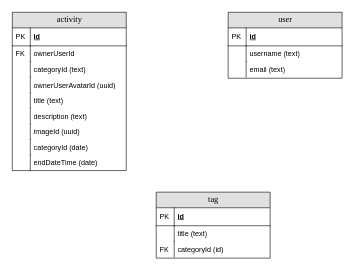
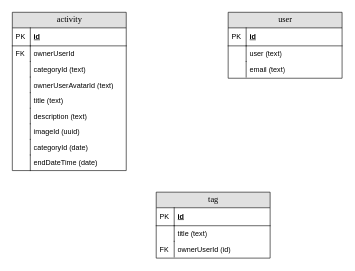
node "username (text)": label "username (text)" -> "user (text)"
node "ownerUserAvatarId (uuid)": label "ownerUserAvatarId (uuid)" -> "ownerUserAvatarId (text)"
node "categoryId (id)": label "categoryId (id)" -> "ownerUserId (id)"
